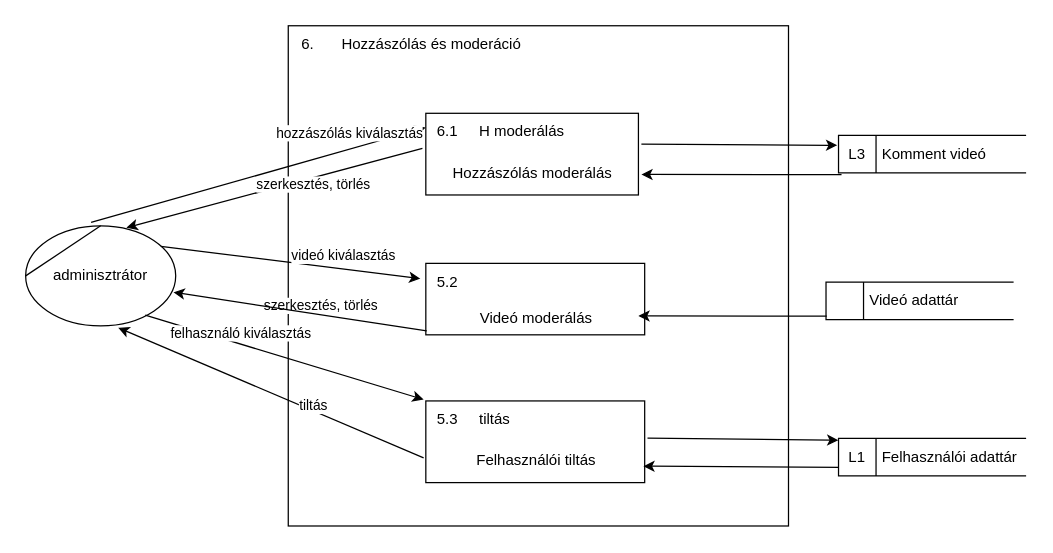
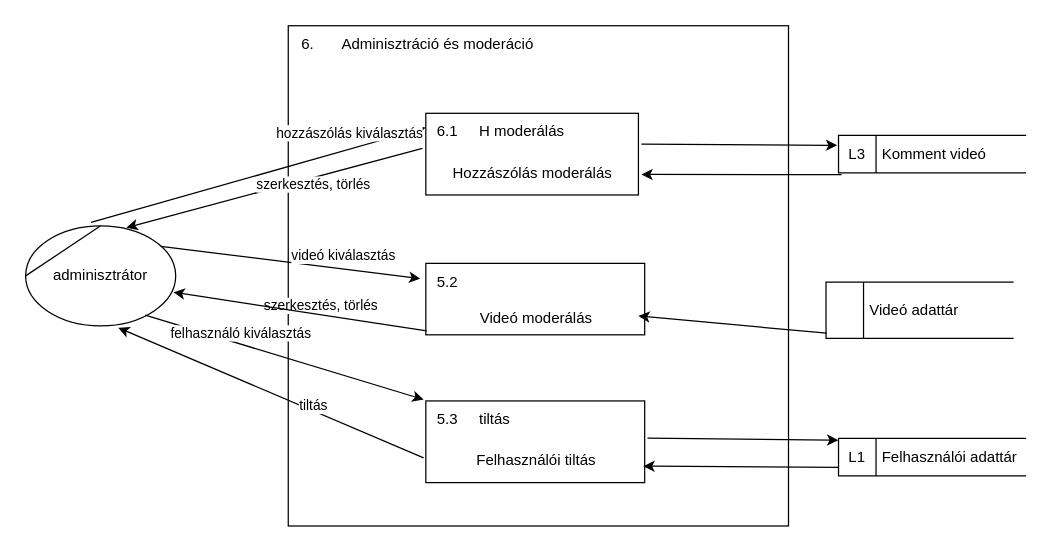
node "Hozzászólás és moderáció": label "Hozzászólás és moderáció" -> "Adminisztráció és moderáció"
node "Videó adattár": size 188x38 -> 188x56
